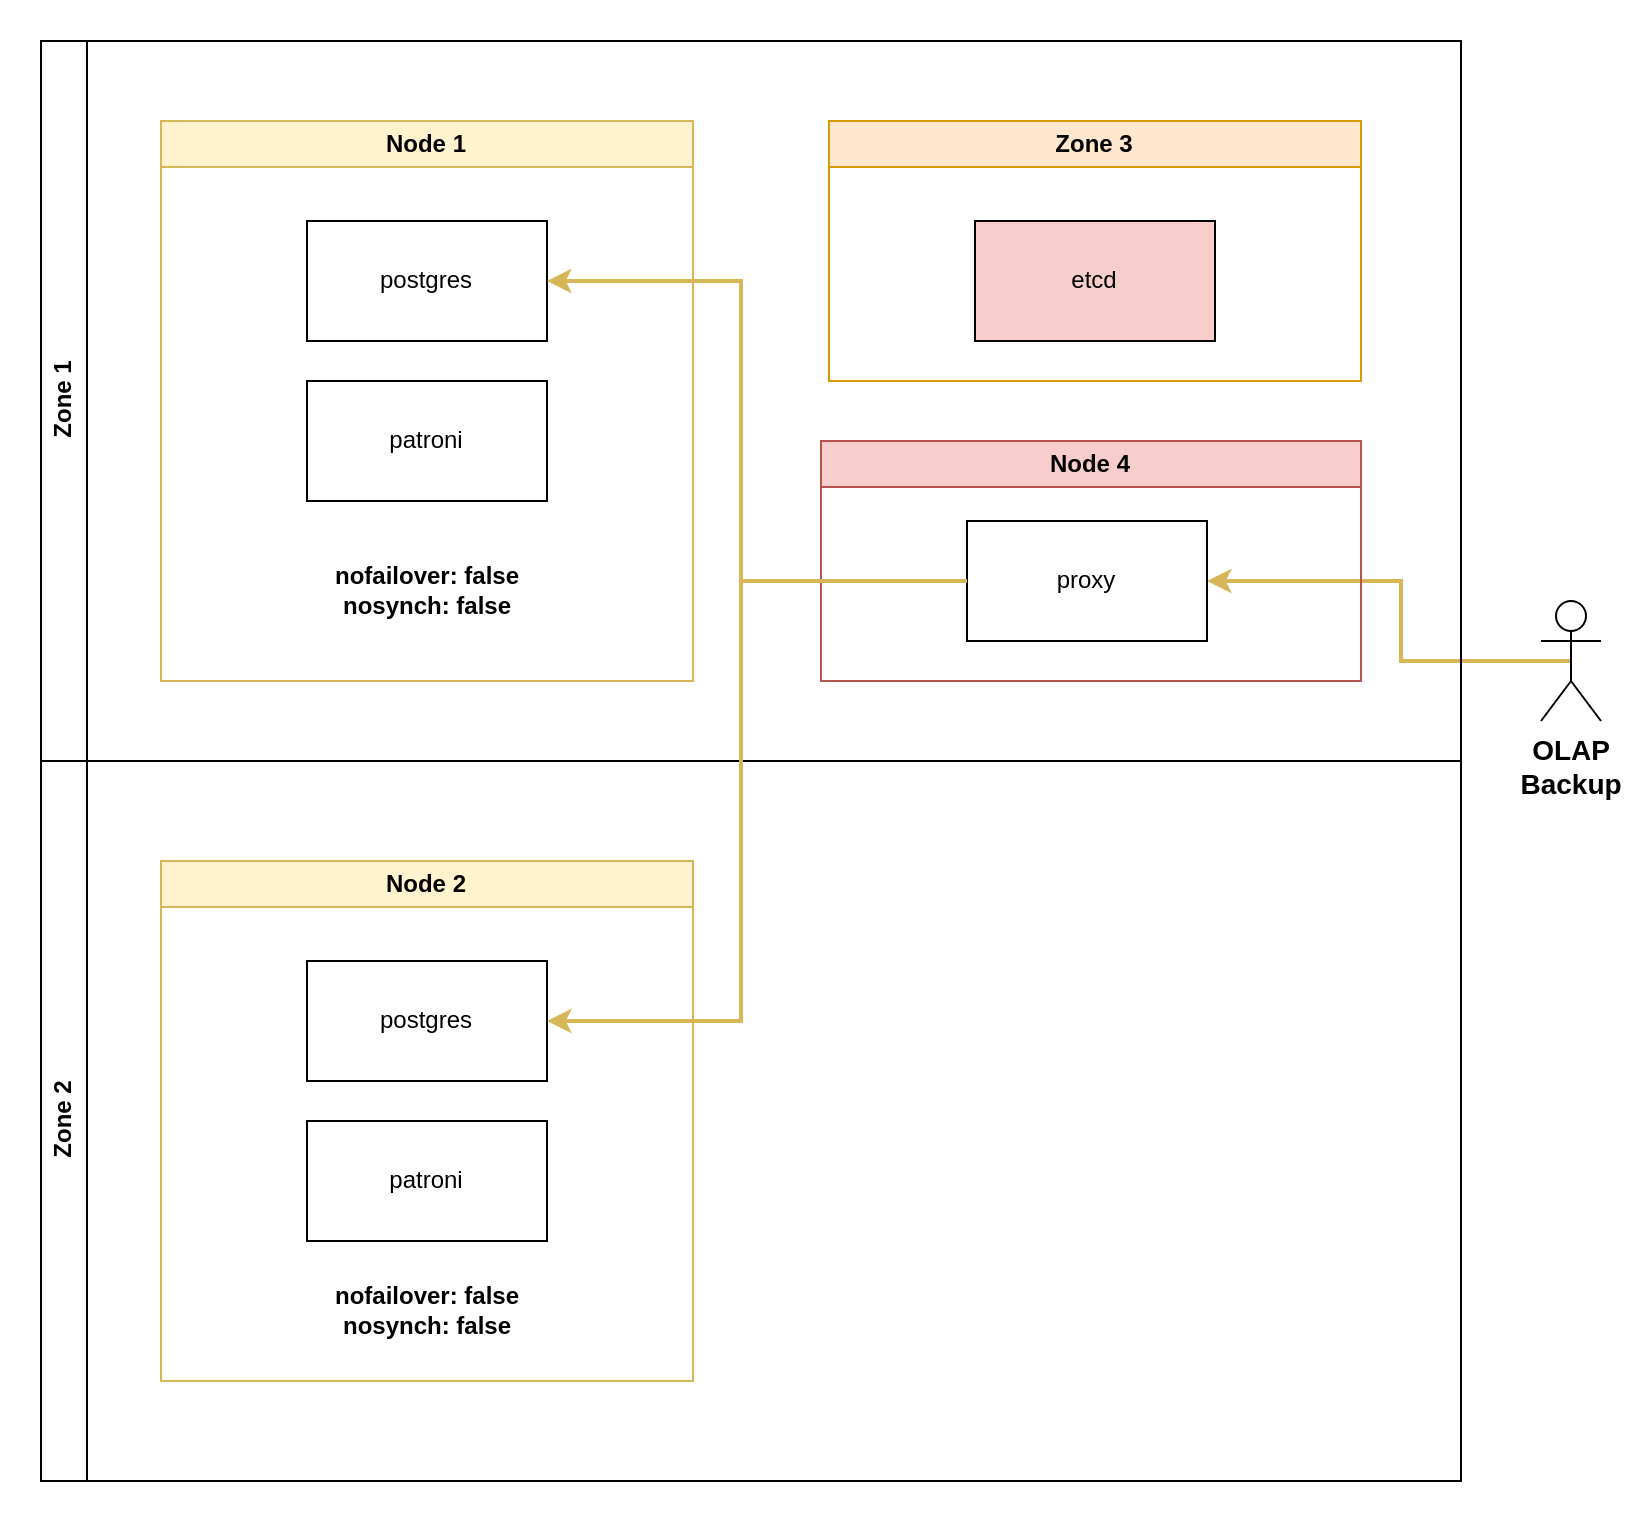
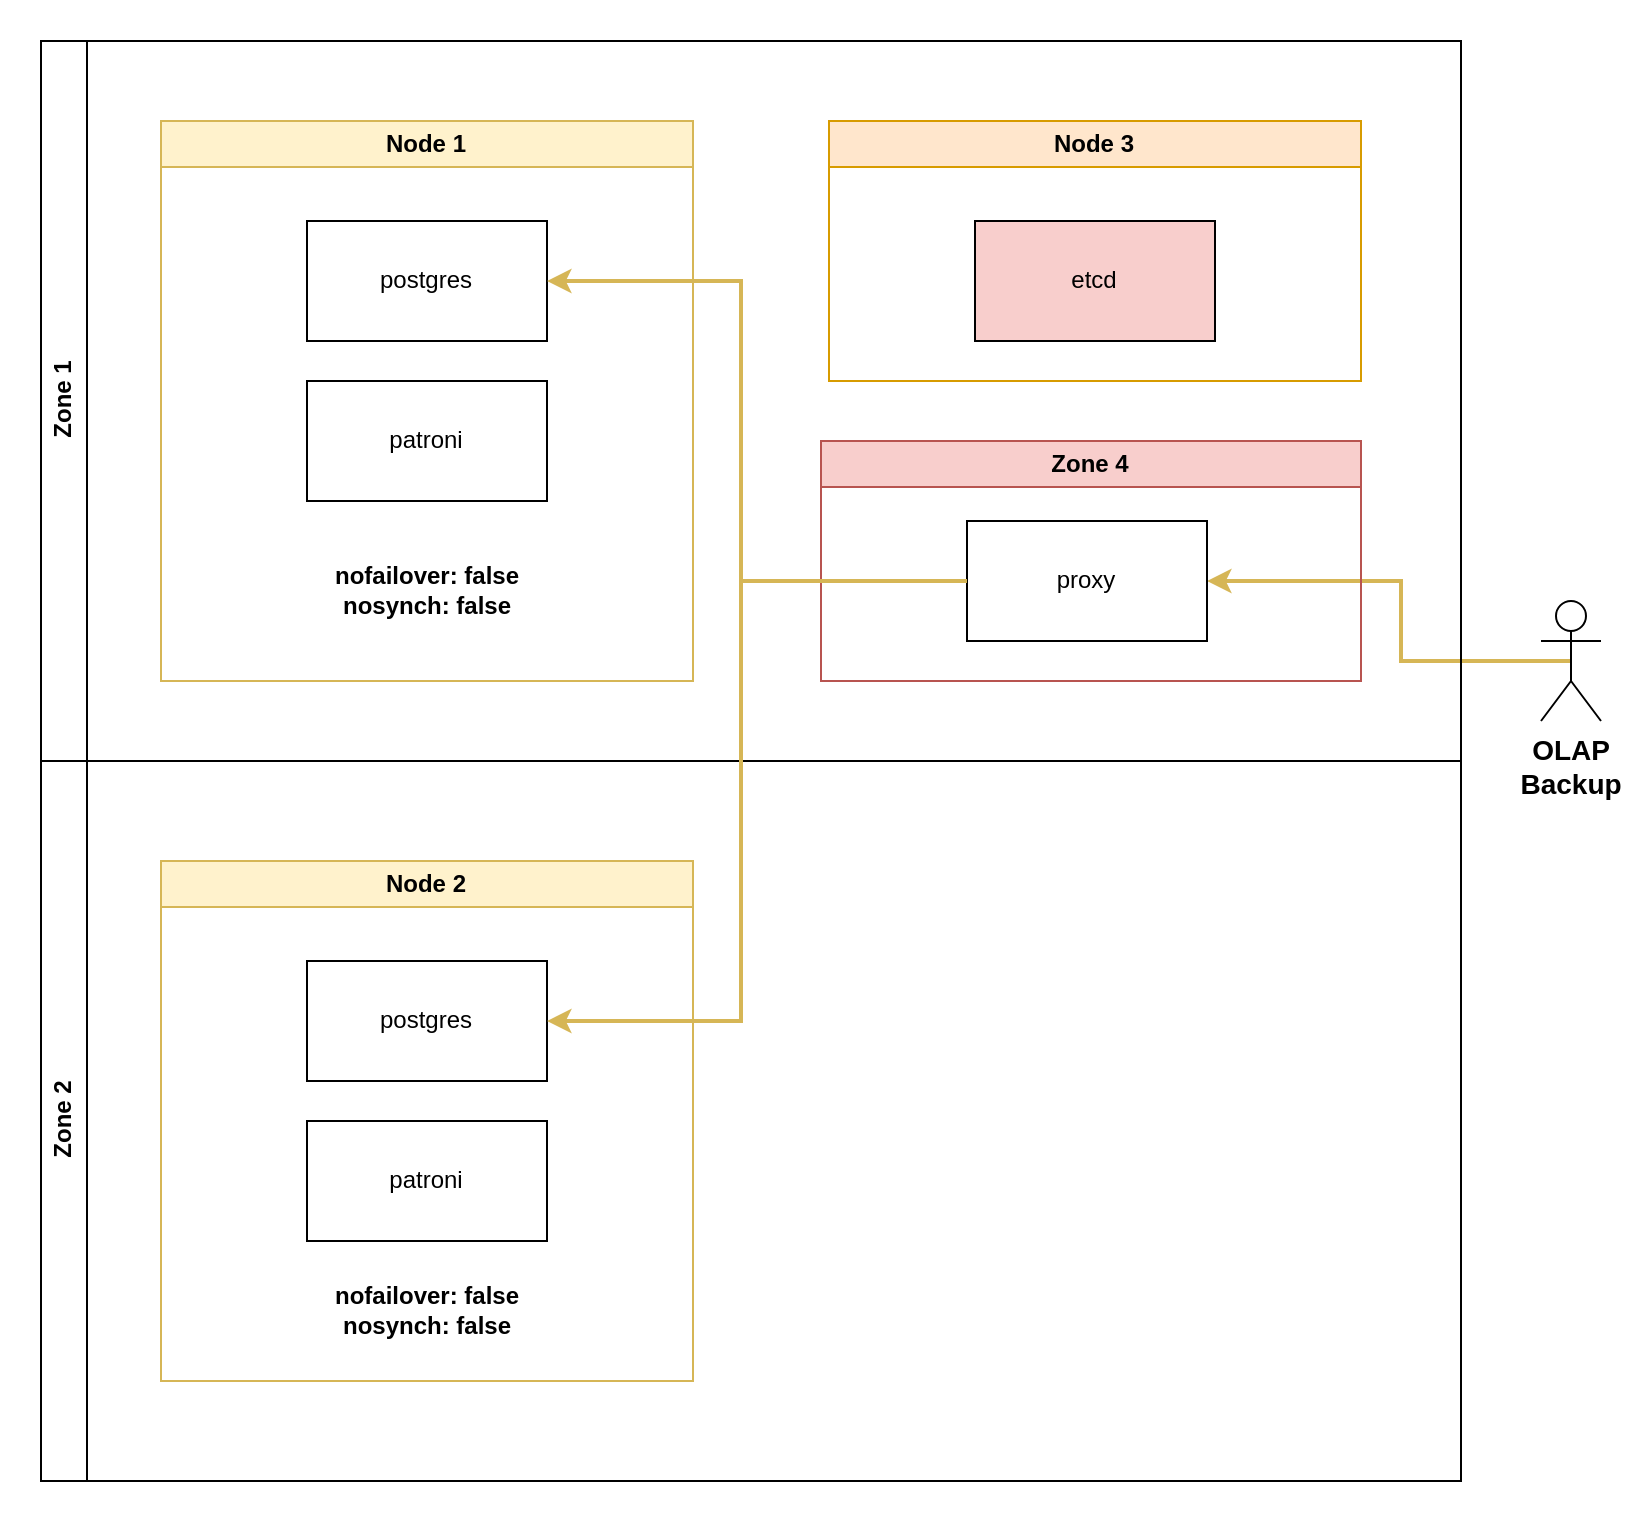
node "Zone 3": label "Zone 3" -> "Node 3"
node "Node 4": label "Node 4" -> "Zone 4"
